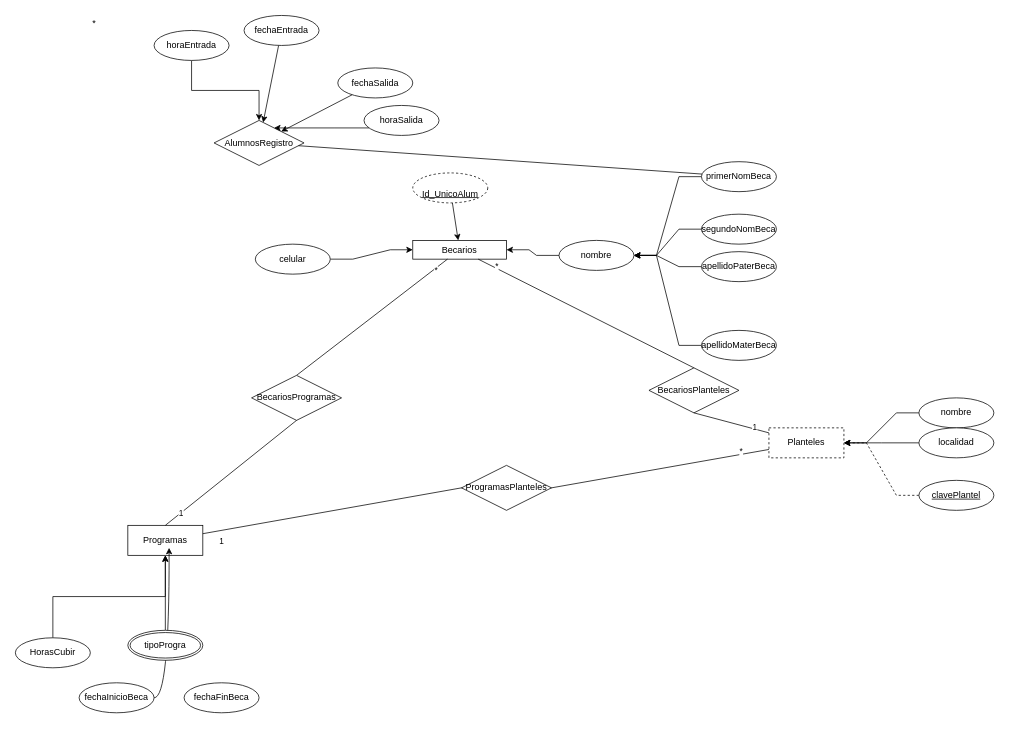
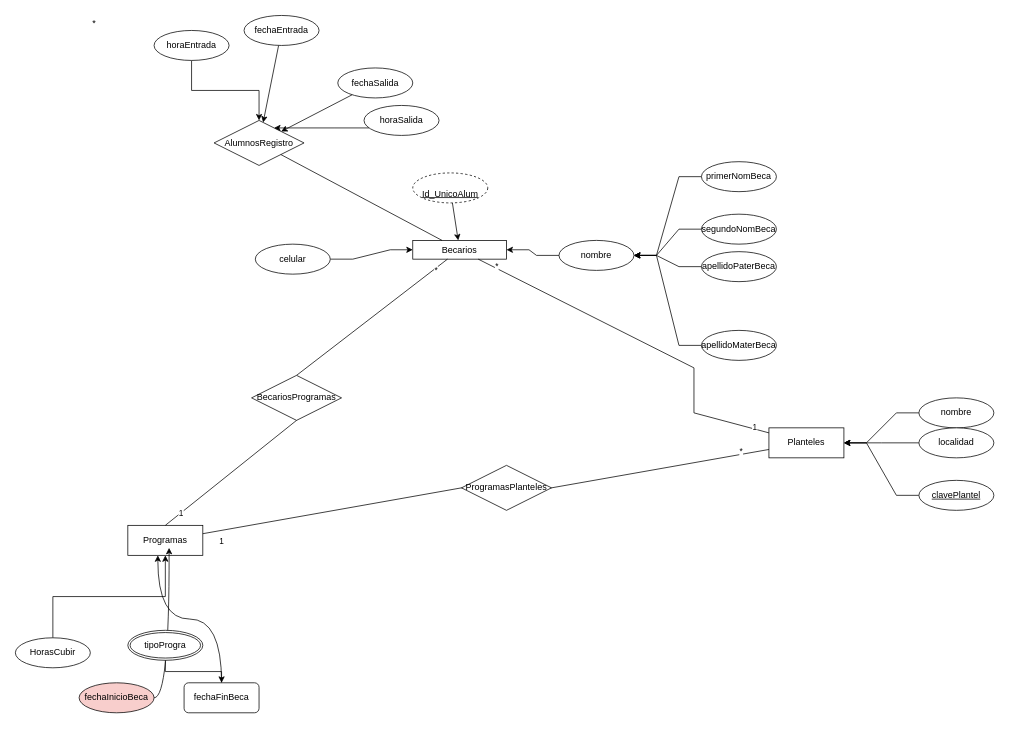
edge "AlumnosRegistro" -- "primerNomBeca": now "AlumnosRegistro" -- "Becarios"
node "BecariosPlanteles": removed
node "Planteles": style dashed -> solid
edge "clavePlantel" -> "Planteles": style dashed -> solid
edge "tipoProgra" -> "Programas": now "tipoProgra" -> "fechaFinBeca"
edge "fechaFinBeca" -> "Programas": added
node "fechaInicioBeca": fillcolor #ffffff -> #f8cecc
node "fechaFinBeca": shape ellipse -> rounded rectangle
